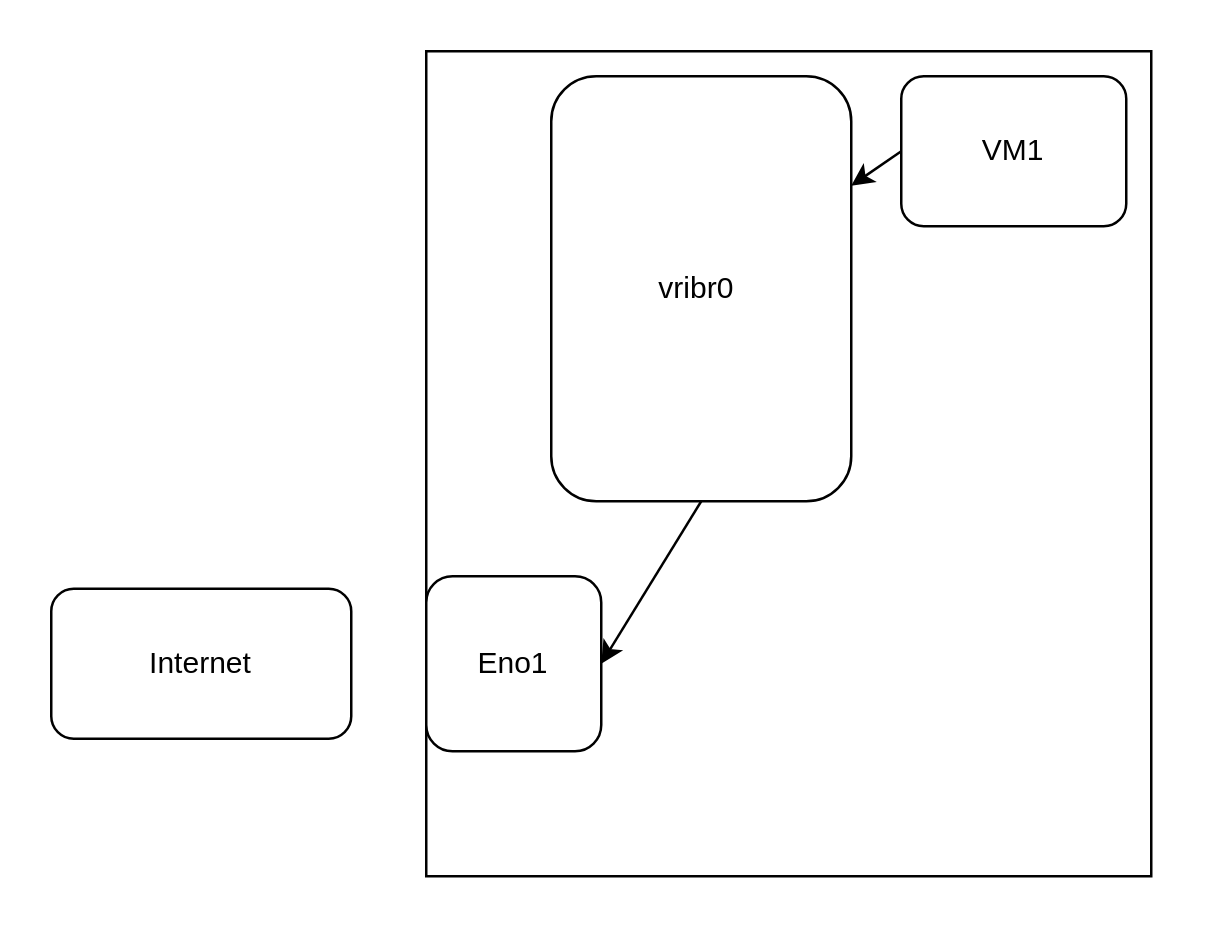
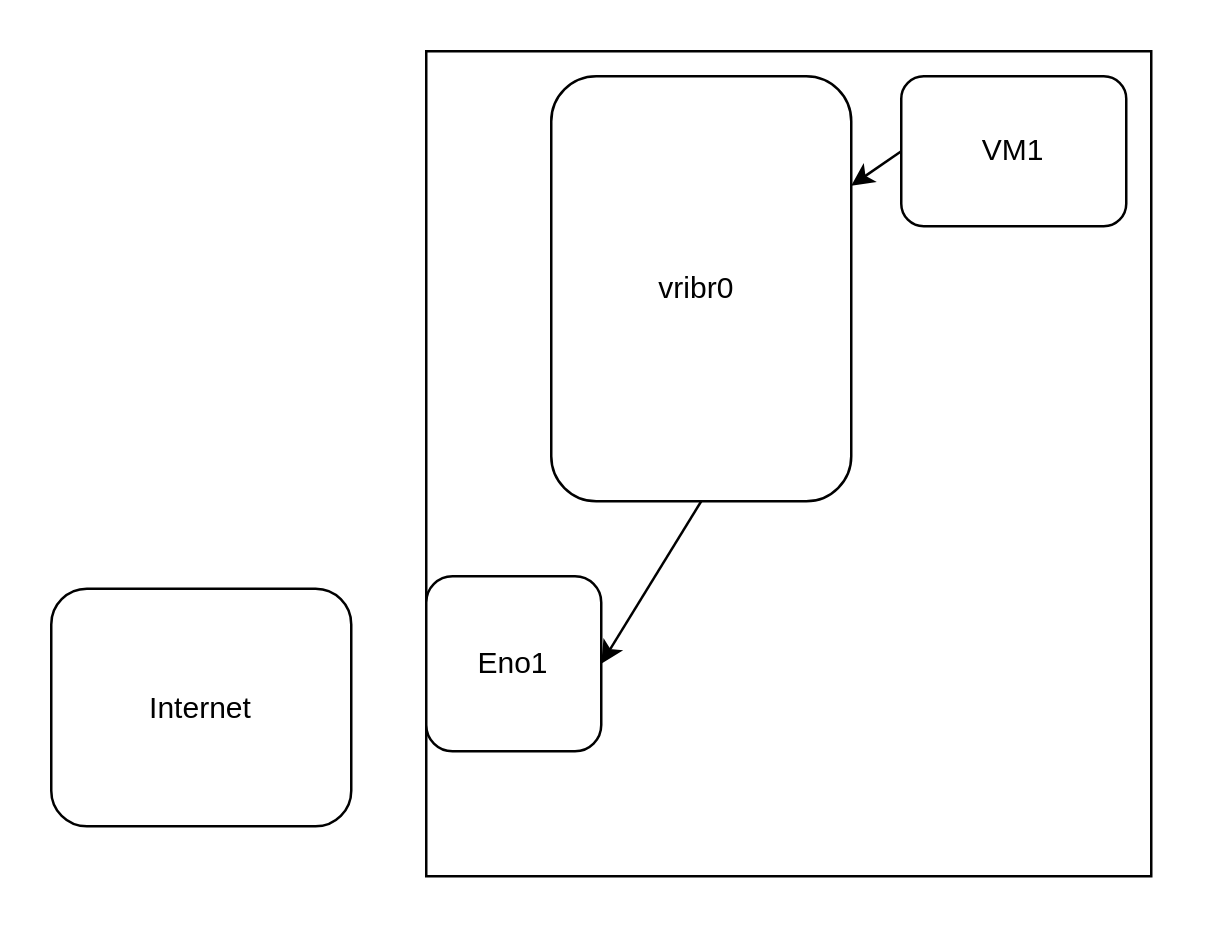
node "Internet": size 300x150 -> 300x238
